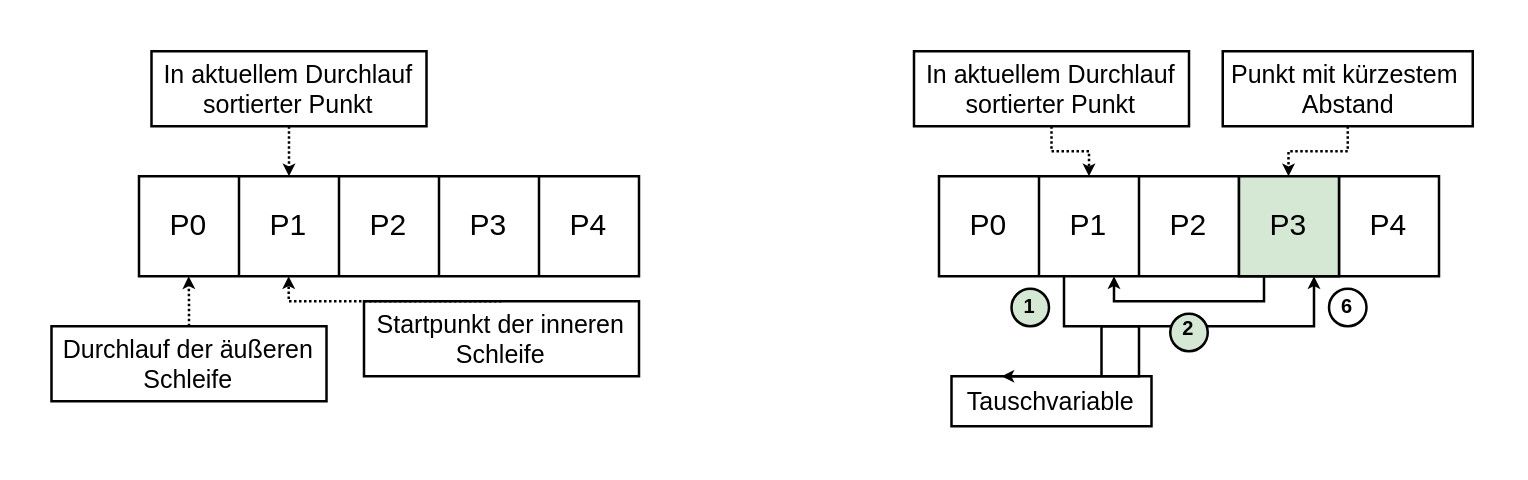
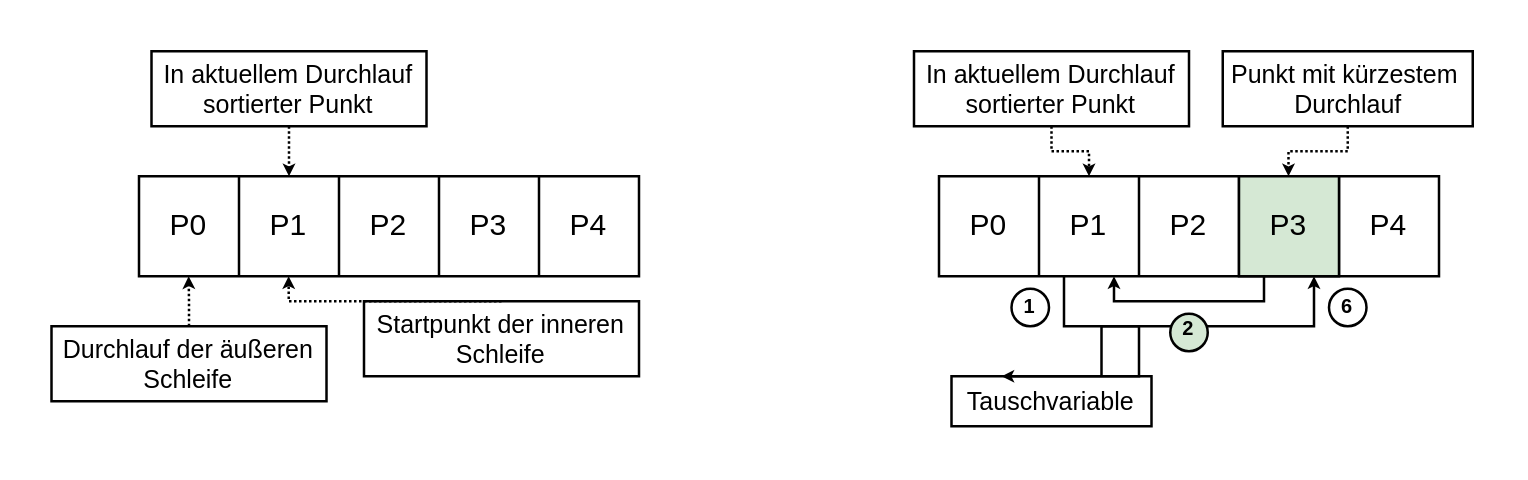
node "Punkt mit kürzestem Abstand": label "Punkt mit kürzestem Abstand" -> "Punkt mit kürzestem Durchlauf"
node "1": fillcolor #d5e8d4 -> #ffffff
